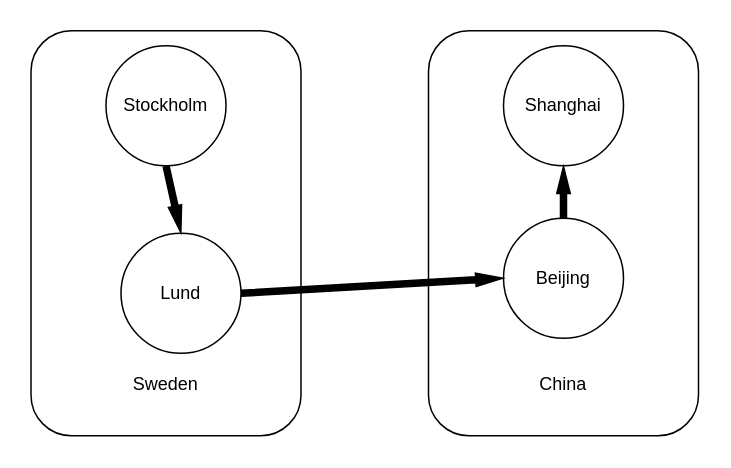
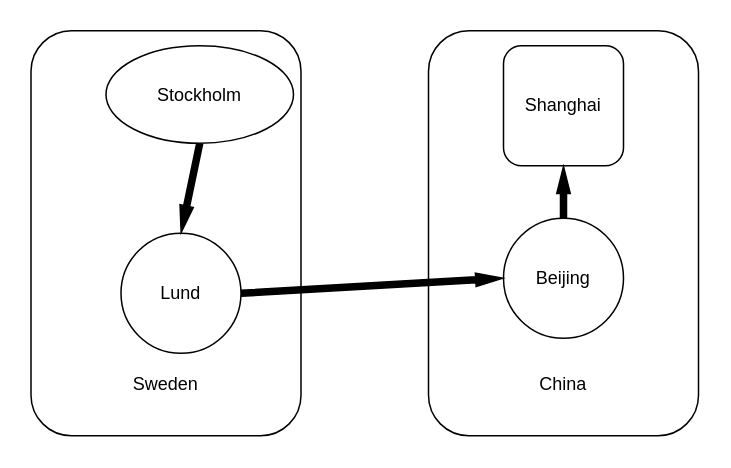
node "Stockholm": size 120x120 -> 188x98
node "Shanghai": shape ellipse -> rounded rectangle
